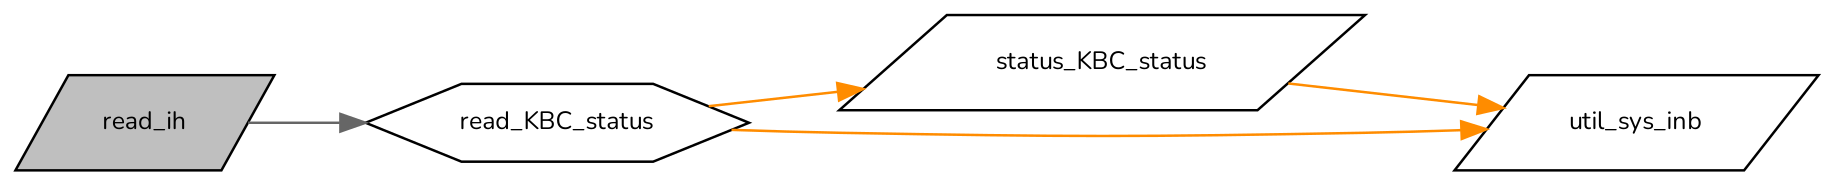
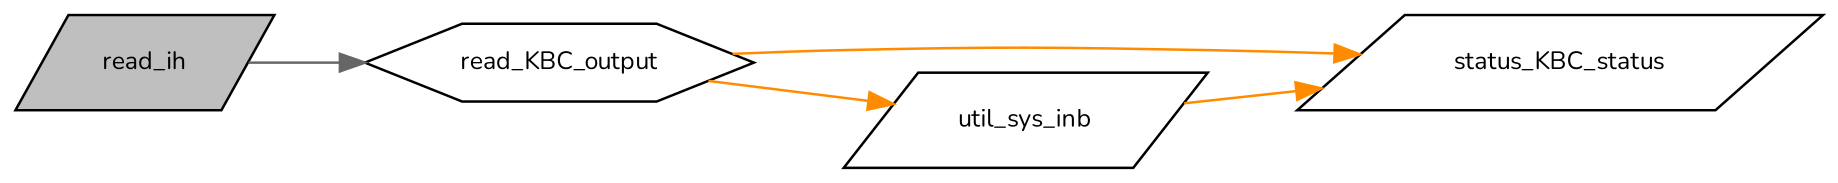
edge "status_KBC_status" -> "util_sys_inb": reversed
node "read_KBC_status": label "read_KBC_status" -> "read_KBC_output"
